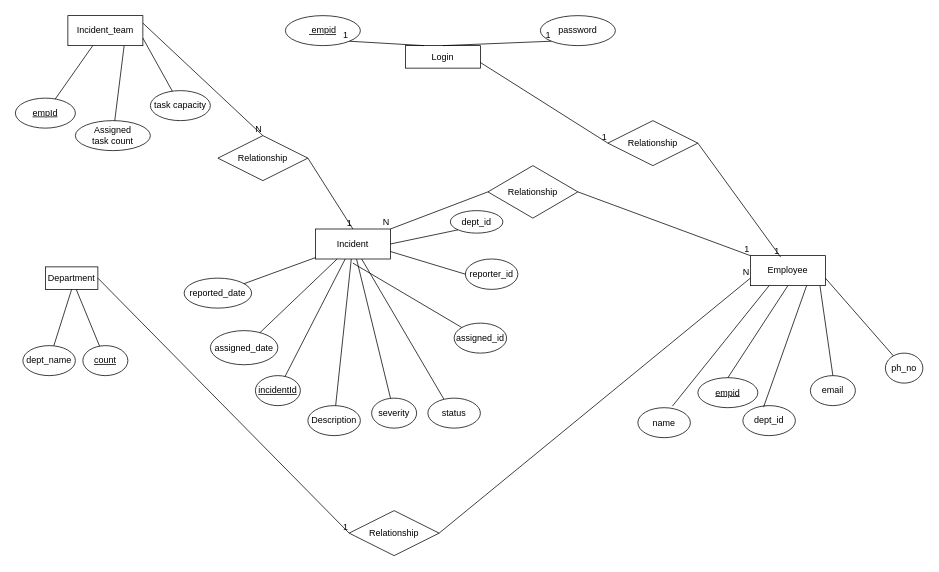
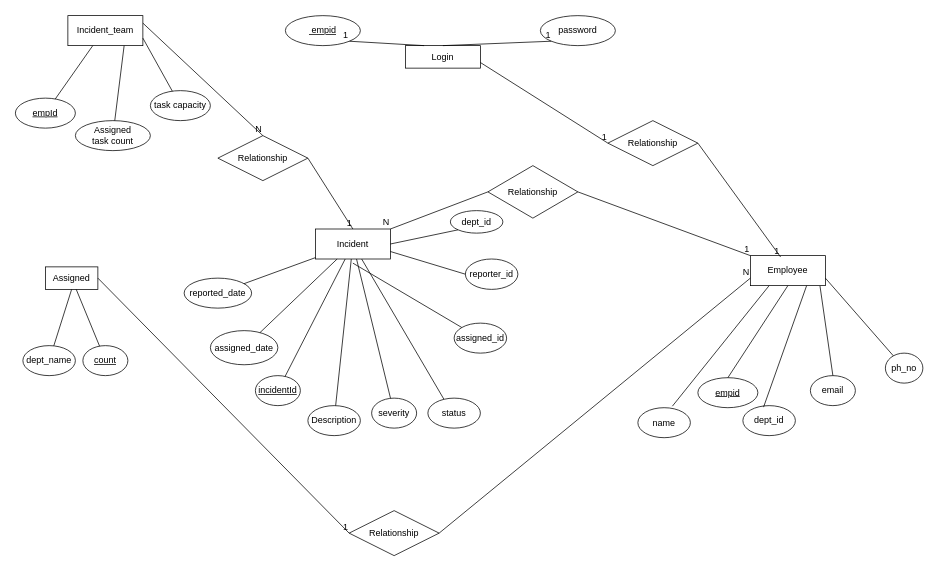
node "Department": label "Department" -> "Assigned"
